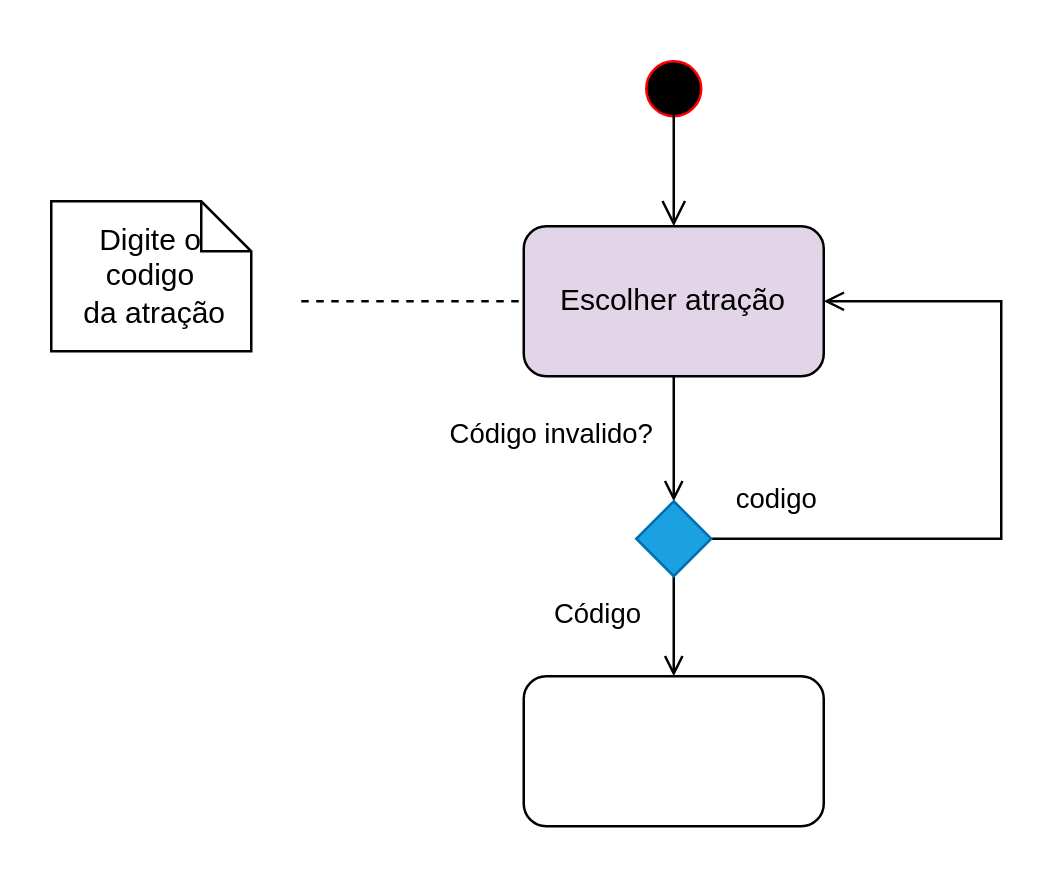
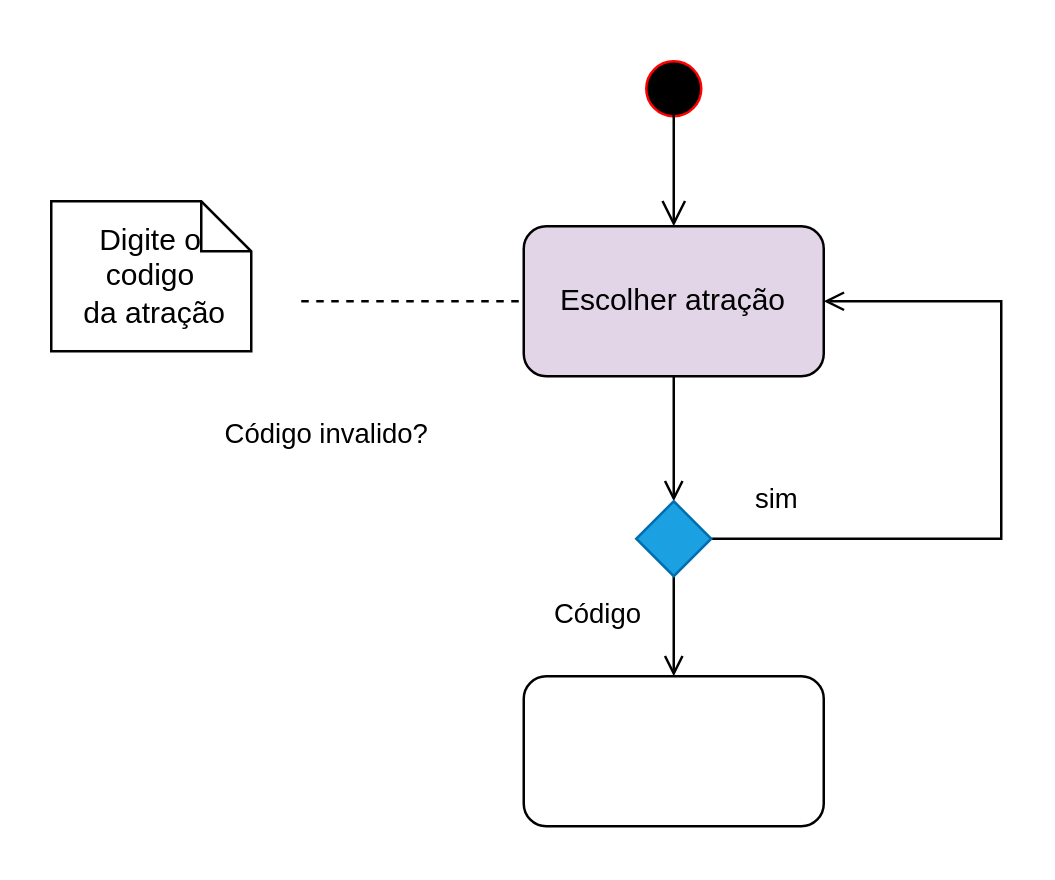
node "Código invalido?": moved (551, 434) -> (326, 434)
node "codigo": label "codigo" -> "sim"
